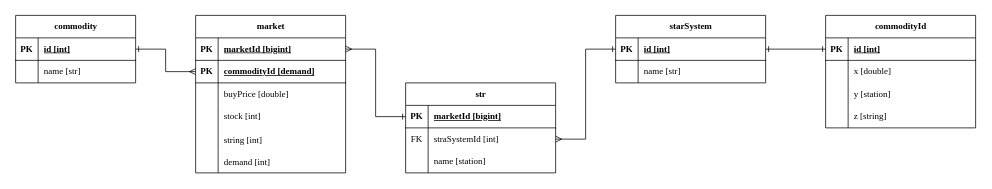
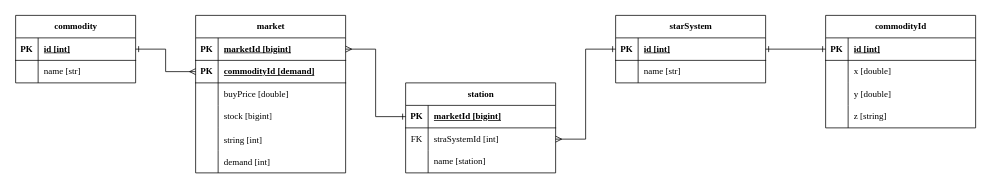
node "str": label "str" -> "station"
node "y [station]": label "y [station]" -> "y [double]"
node "stock [int]": label "stock [int]" -> "stock [bigint]"
